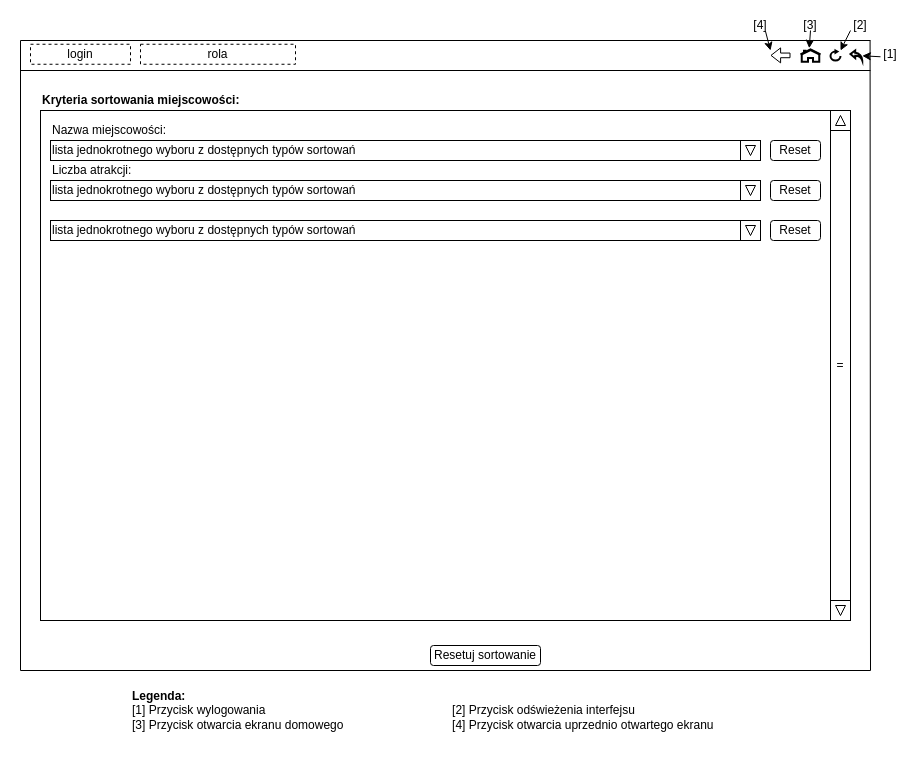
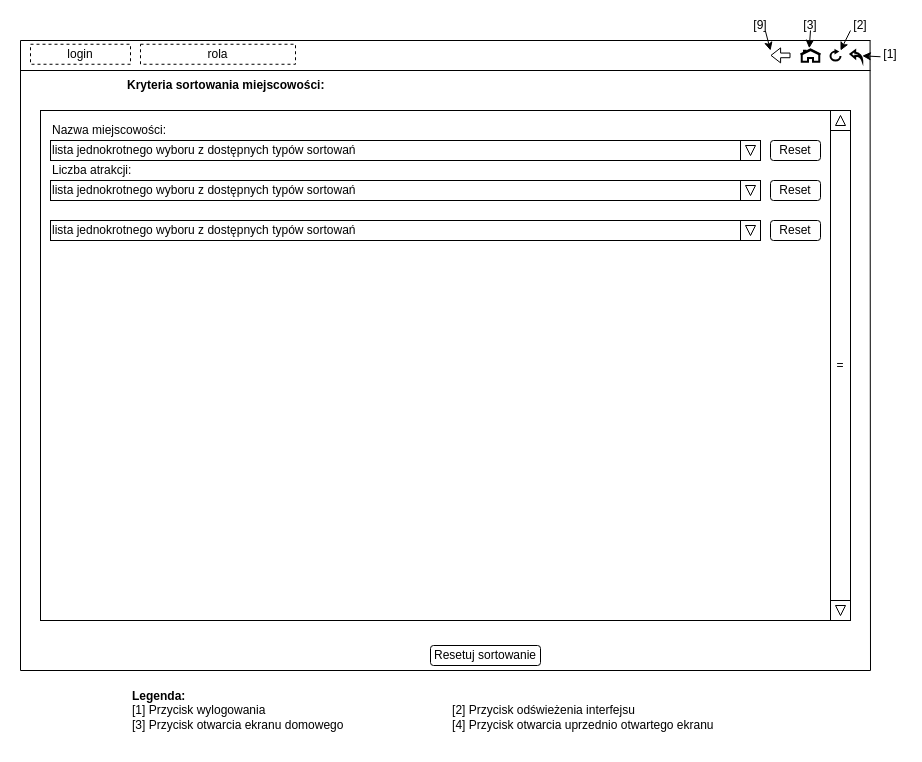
node "[4]": label "[4]" -> "[9]"
node "Kryteria sortowania miejscowości:": moved (251, 101) -> (336, 86)
